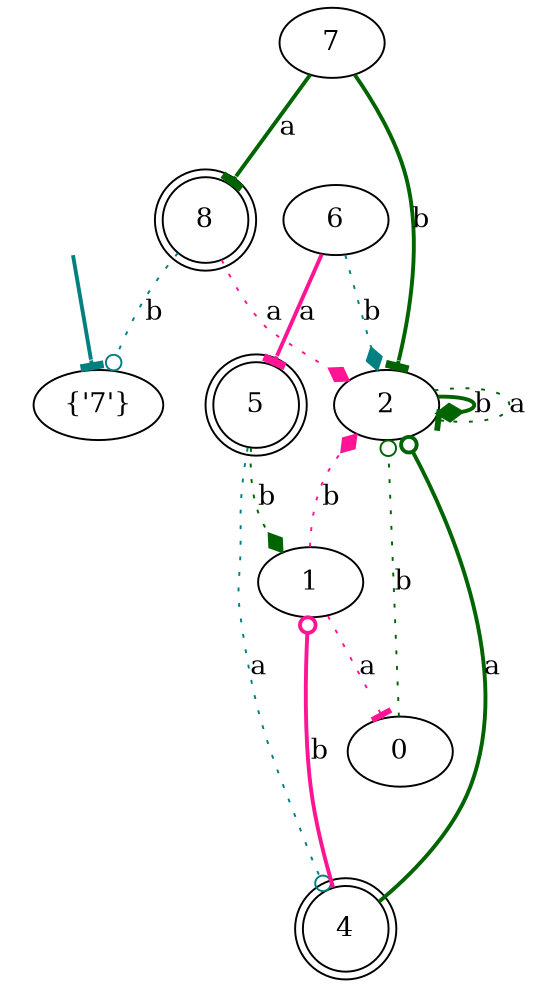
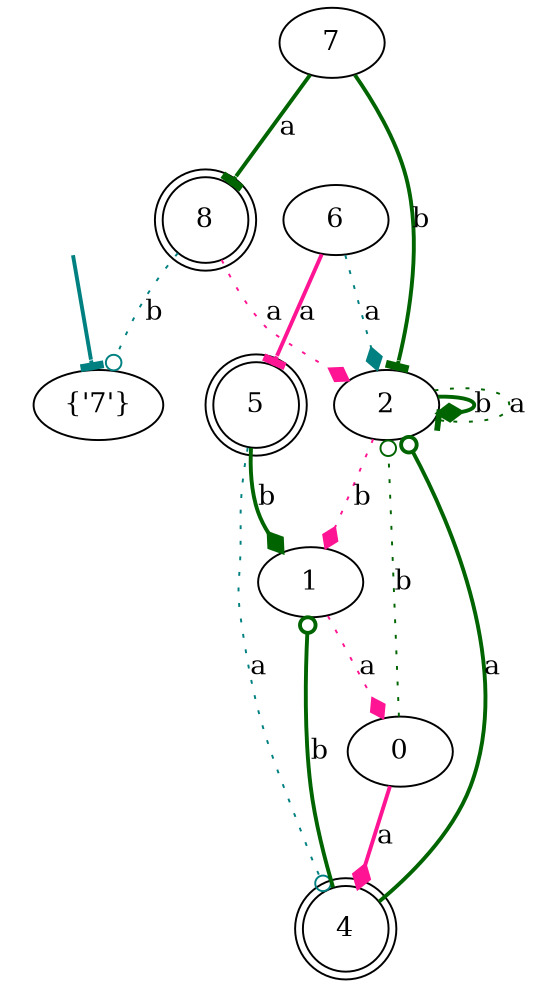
edge "6" -> "2": label "b" -> "a"
edge "5" -> "1": style dotted -> bold
edge "1" -> "2": reversed
edge "1" -> "0": arrowhead tee -> diamond
edge "4" -> "1": color deeppink -> darkgreen
edge "0" -> "4": added, label "a"
